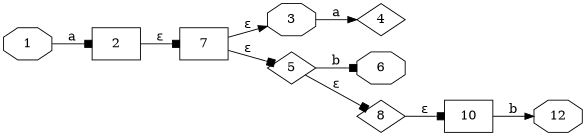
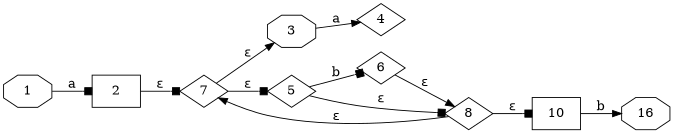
node "7": shape box -> diamond
node "6": shape octagon -> diamond
edge "6" -> "8": added, label "ε"
node "12": label "12" -> "16"
edge "8" -> "7": added, label "ε"
